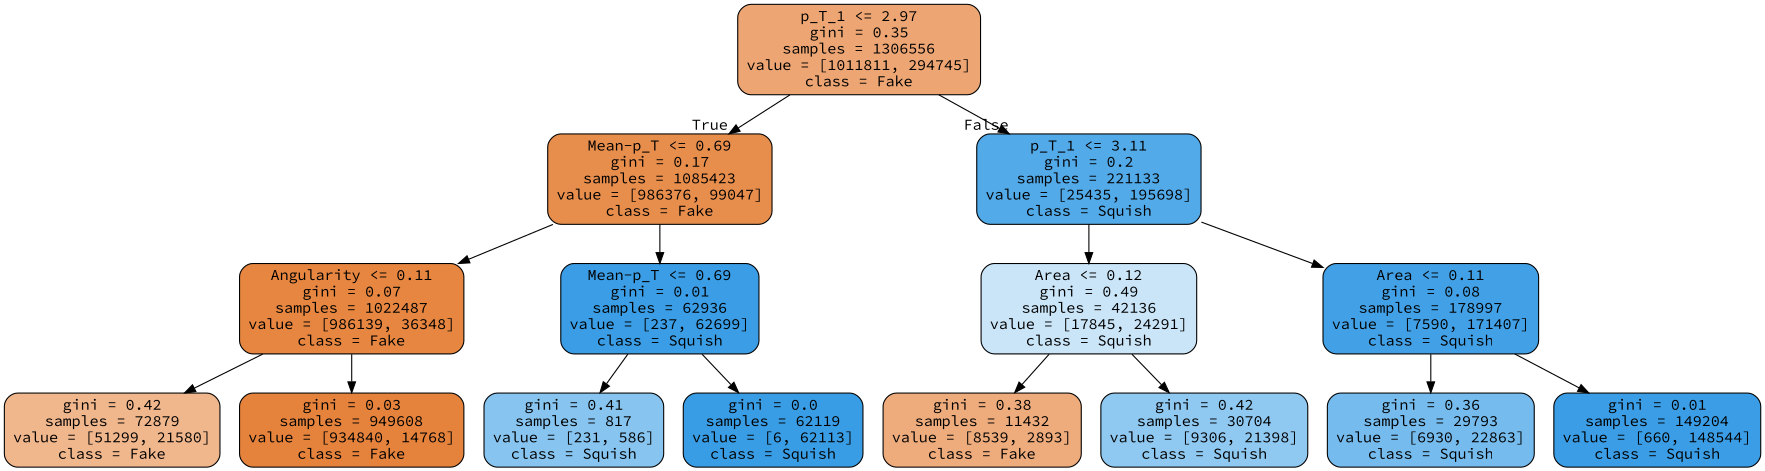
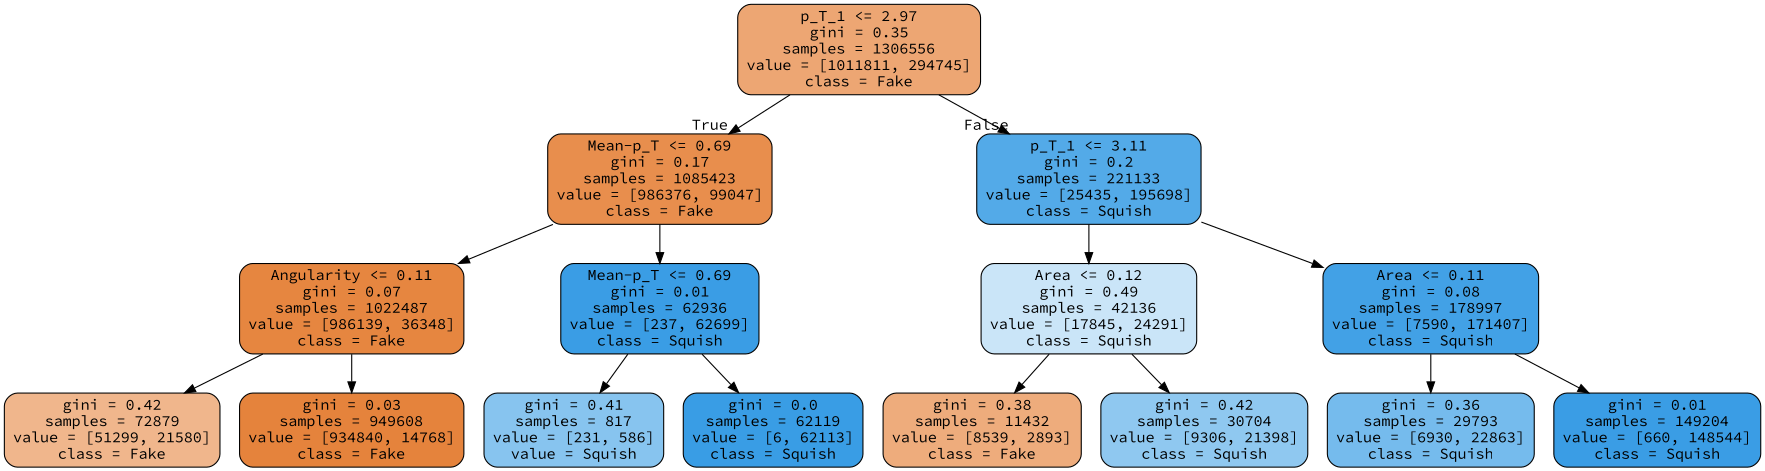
node "gini = 0.41 samples = 817 value = [231, 586] class = Squish": label "gini = 0.41 samples = 817 value = [231, 586] class = Squish" -> "gini = 0.41 samples = 817 value = [231, 586] value = Squish"
